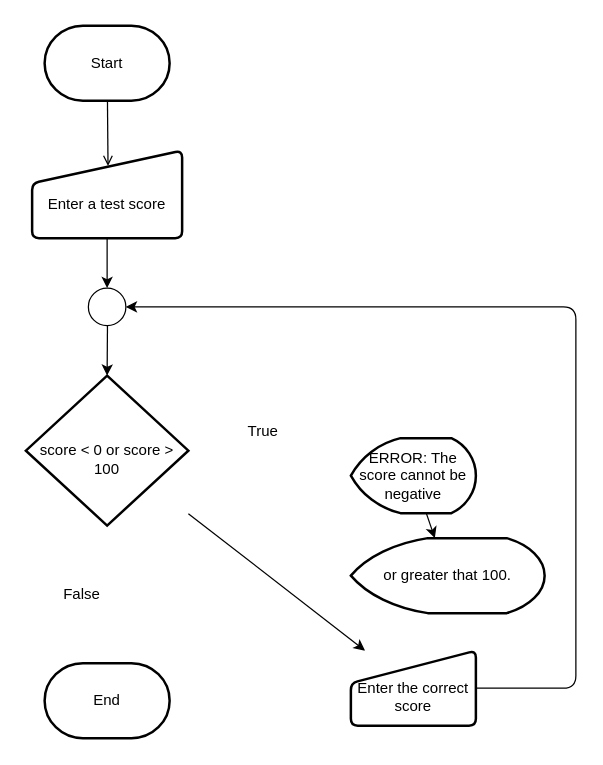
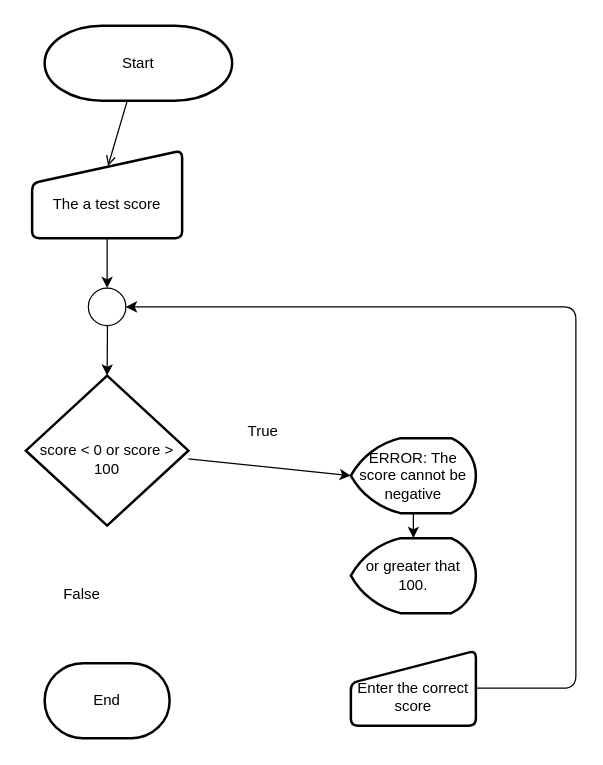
node "Start": size 125x75 -> 188x75
node "Enter a test score": label "Enter a test score" -> "The a test score"
node "or greater that 100.": size 194x75 -> 125x75
edge "score < 0 or score > 100" -> "Enter the correct score": now "score < 0 or score > 100" -> "ERROR: The score cannot be negative"
